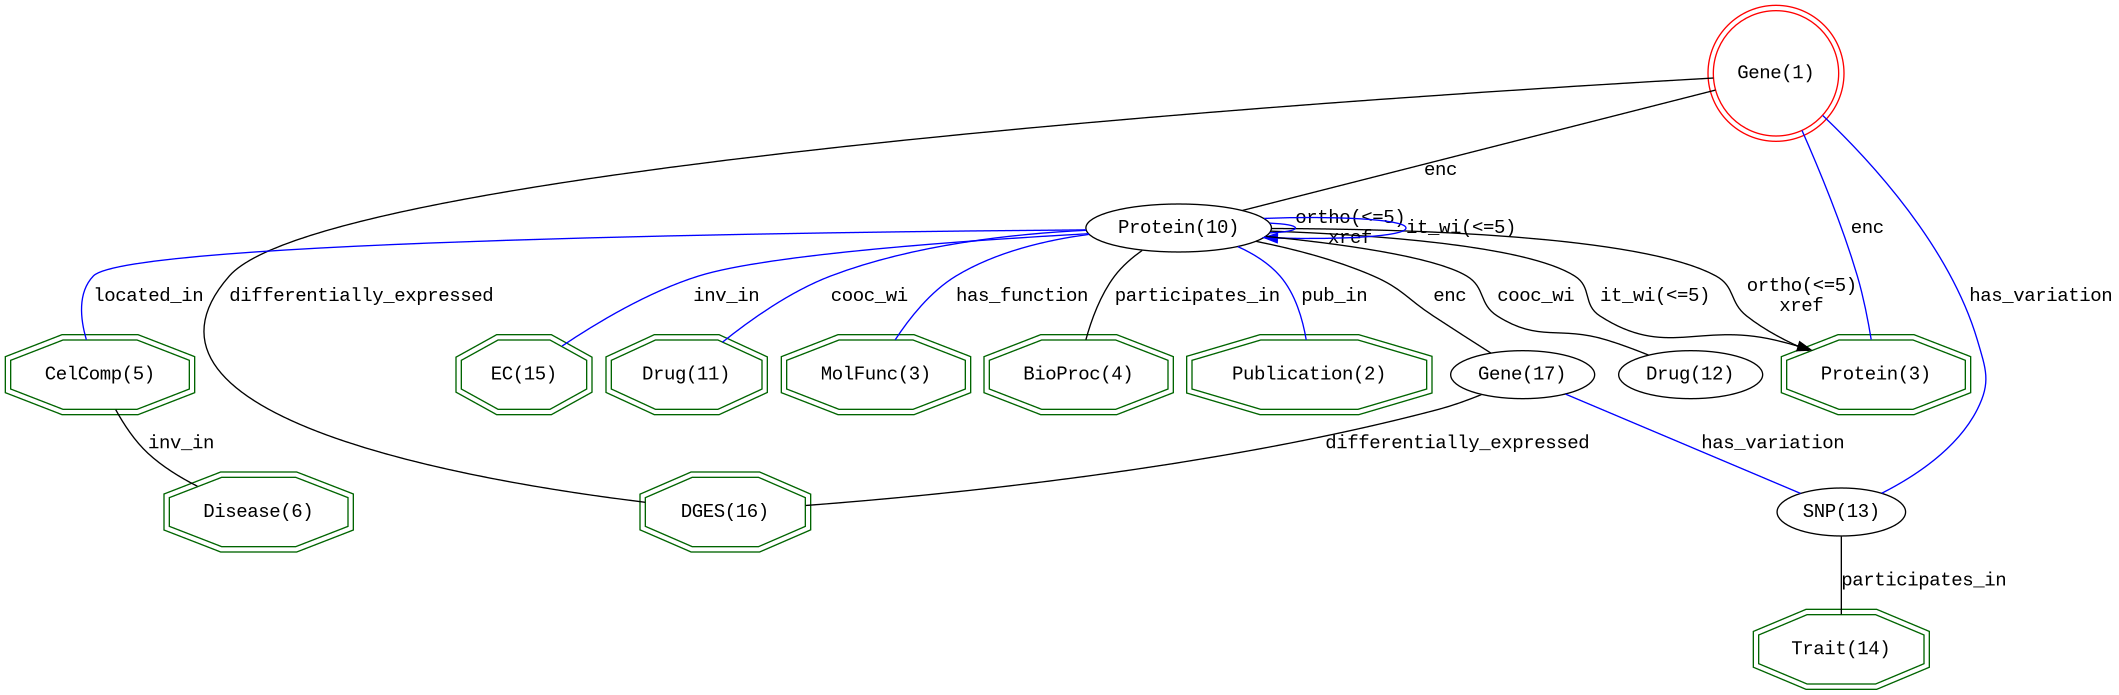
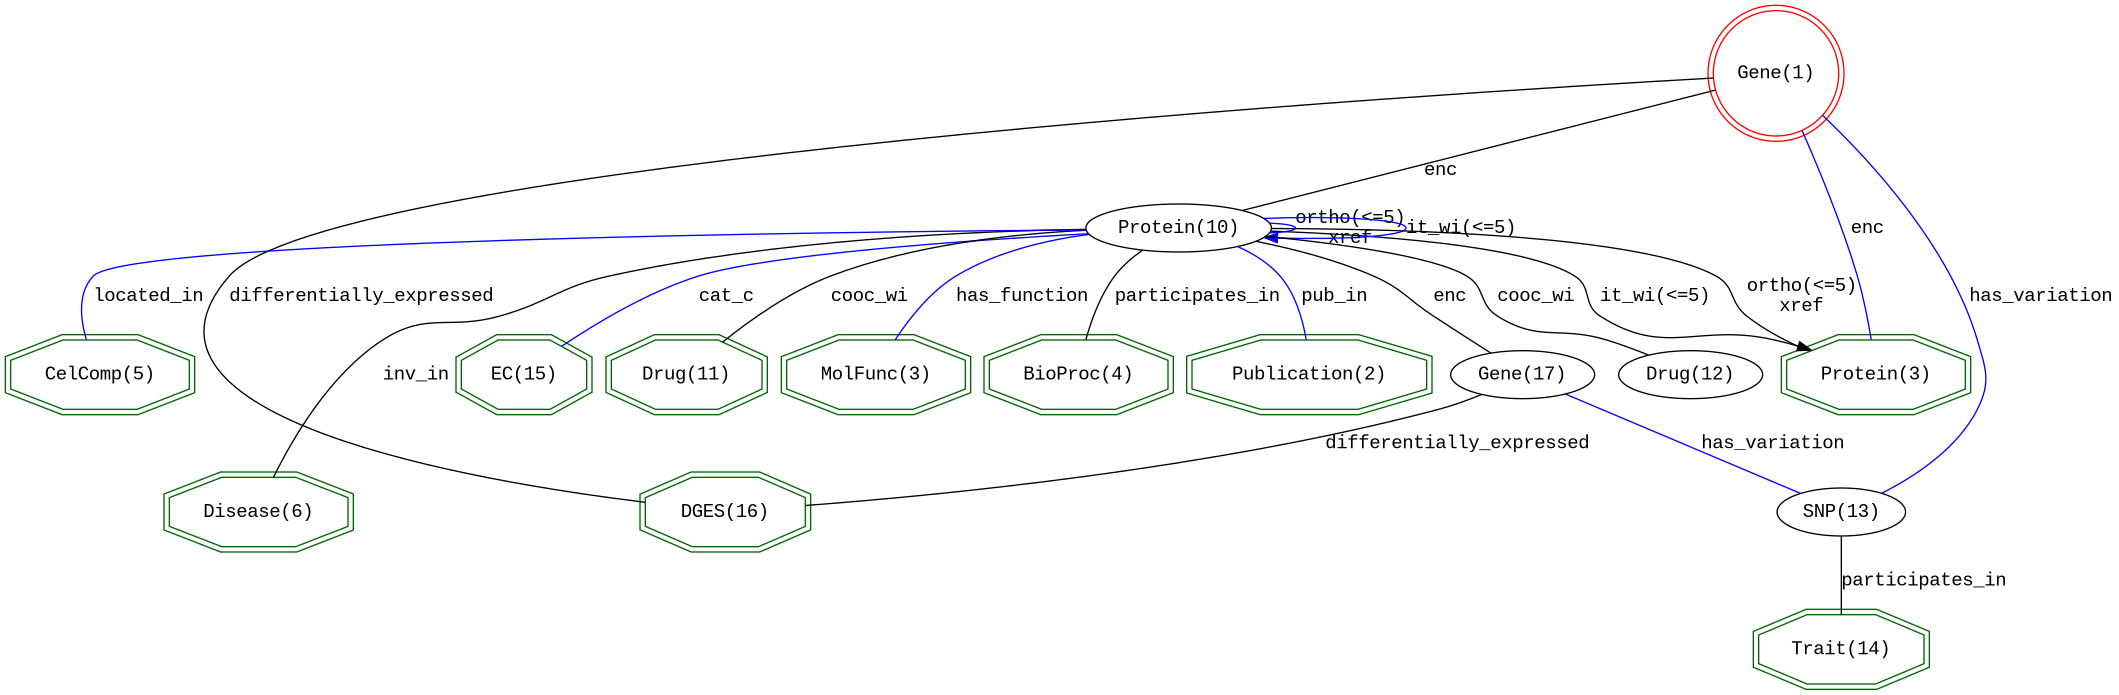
edge "Protein(10)" -- "Drug(11)": color blue -> black
edge "Protein(10)" -- "EC(15)": label "inv_in" -> "cat_c"
edge "CelComp(5)" -- "Disease(6)": now "Protein(10)" -- "Disease(6)"
